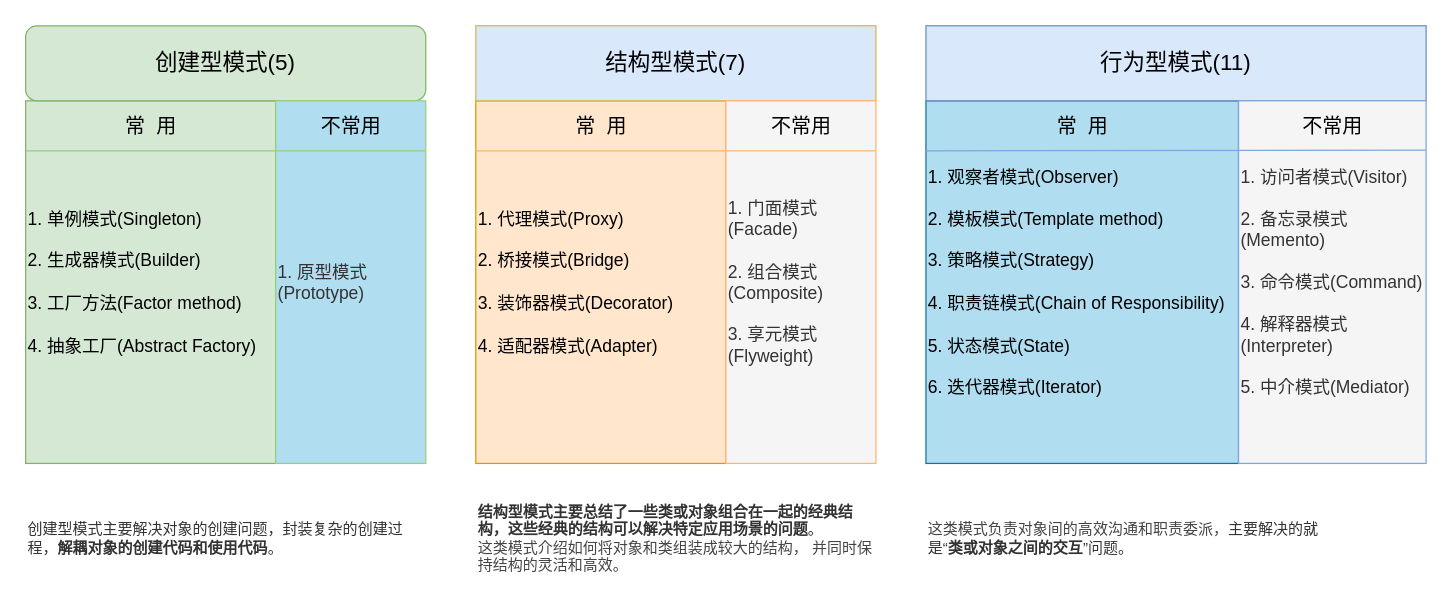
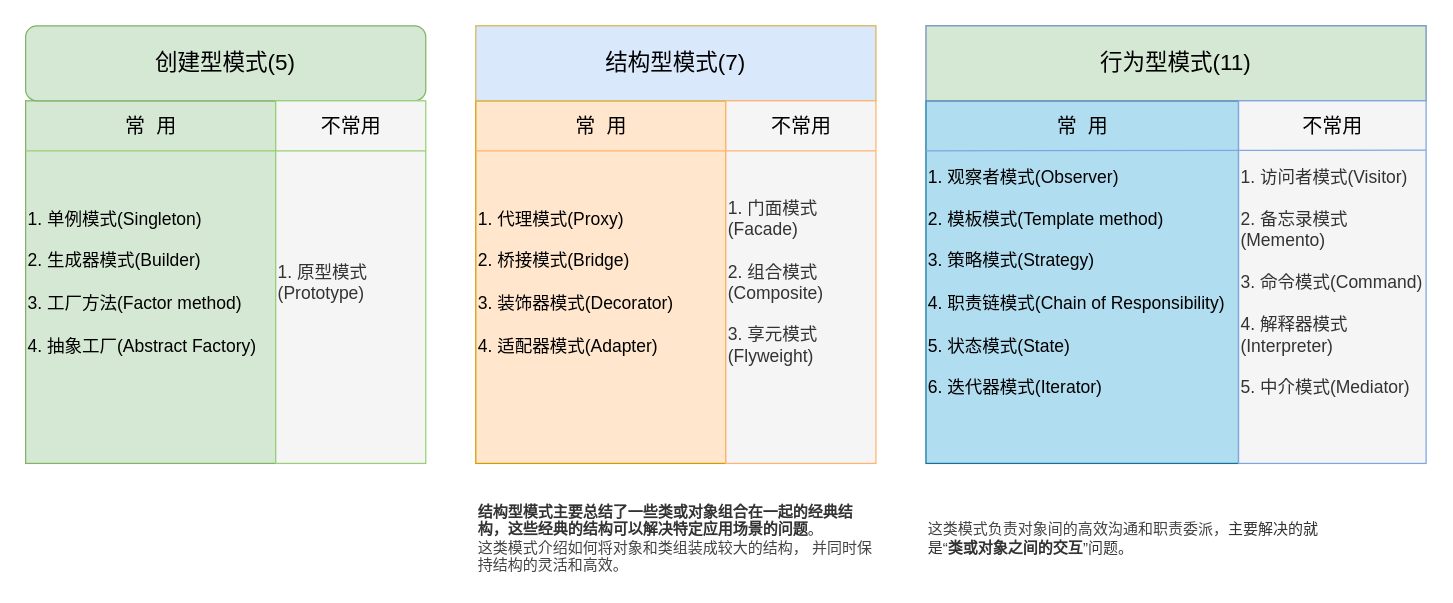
node "行为型模式(11)": fillcolor #dae8fc -> #d5e8d4
node "1. 原型模式(Prototype)": fillcolor #b1ddf0 -> #f5f5f5
node "创建型模式主要解决对象的创建问题，封装复杂的创建过程，解耦对象的创建代码和使用代码。": removed
